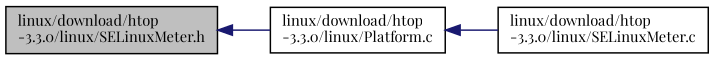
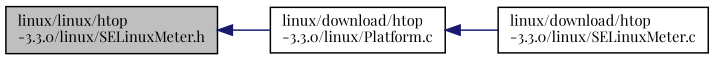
node "linux/download/htop -3.3.0/linux/SELinuxMeter.h": label "linux/download/htop -3.3.0/linux/SELinuxMeter.h" -> "linux/linux/htop -3.3.0/linux/SELinuxMeter.h"
